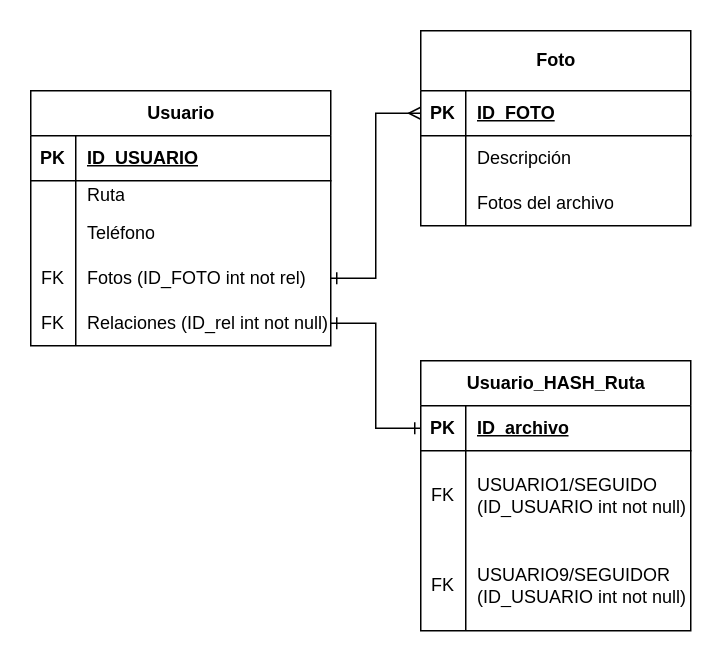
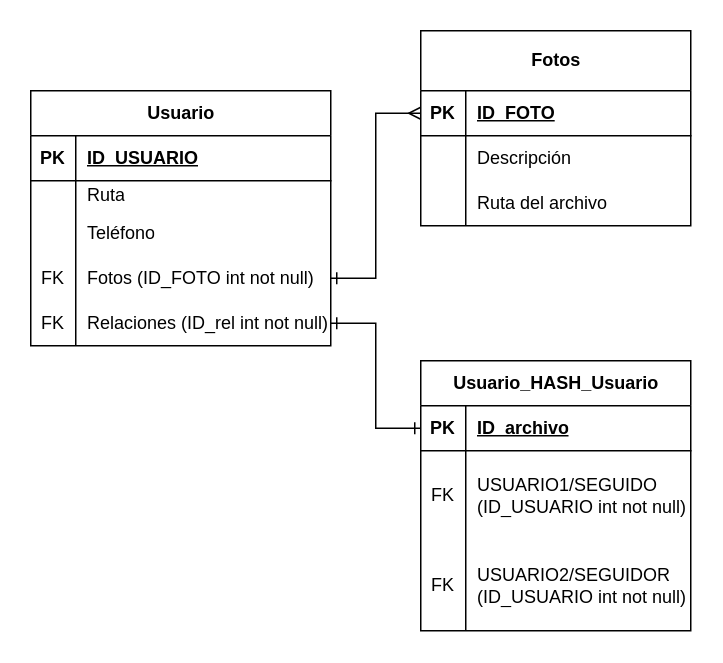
node "Foto": label "Foto" -> "Fotos"
node "Fotos del archivo": label "Fotos del archivo" -> "Ruta del archivo"
node "Fotos (ID_FOTO int not rel)": label "Fotos (ID_FOTO int not rel)" -> "Fotos (ID_FOTO int not null)"
node "Usuario_HASH_Ruta": label "Usuario_HASH_Ruta" -> "Usuario_HASH_Usuario"
node "USUARIO9/SEGUIDOR (ID_USUARIO int not null)": label "USUARIO9/SEGUIDOR (ID_USUARIO int not null)" -> "USUARIO2/SEGUIDOR (ID_USUARIO int not null)"
